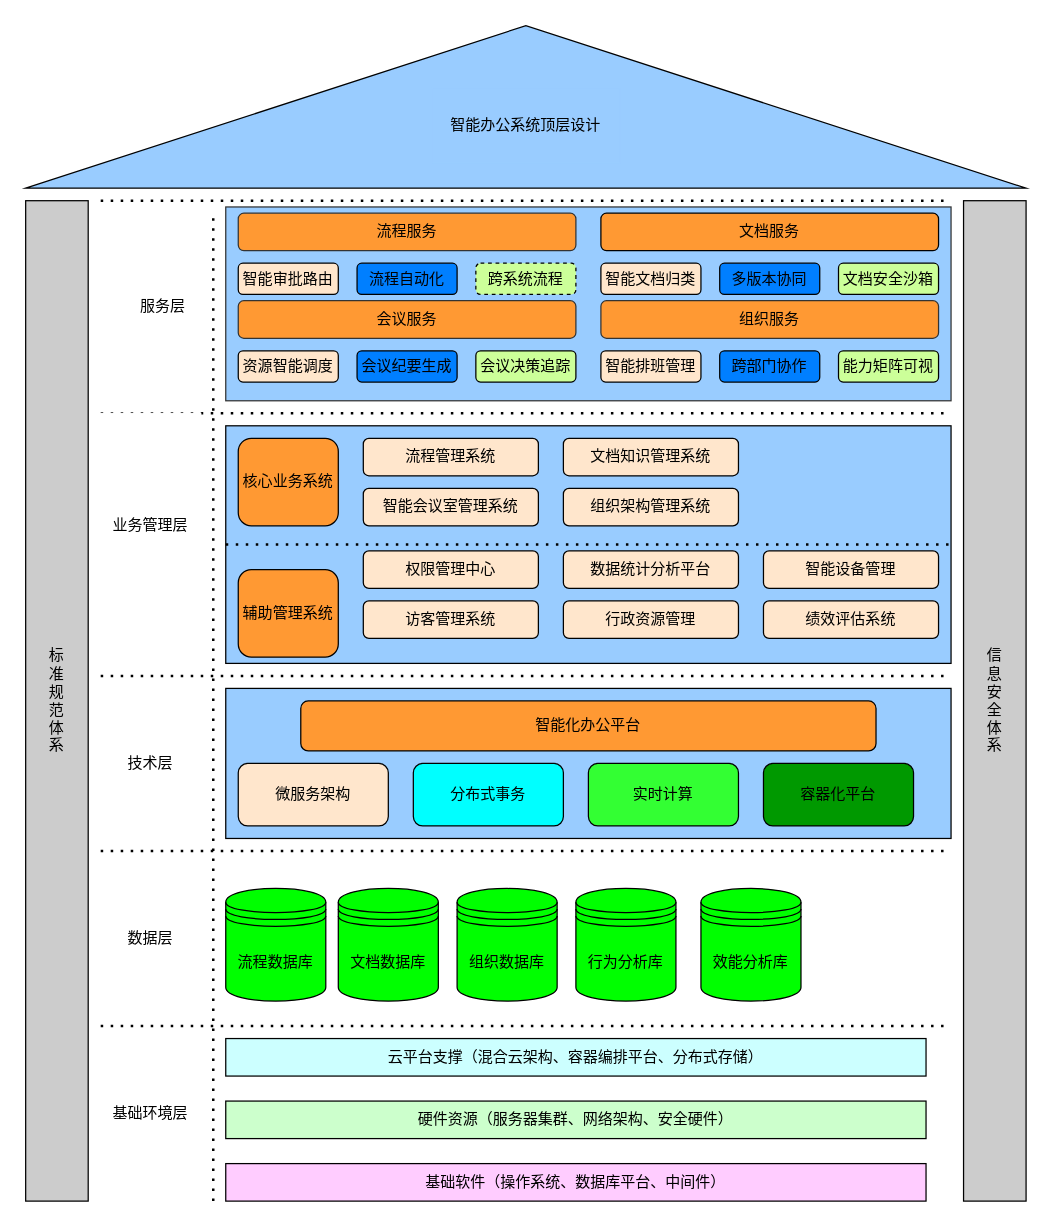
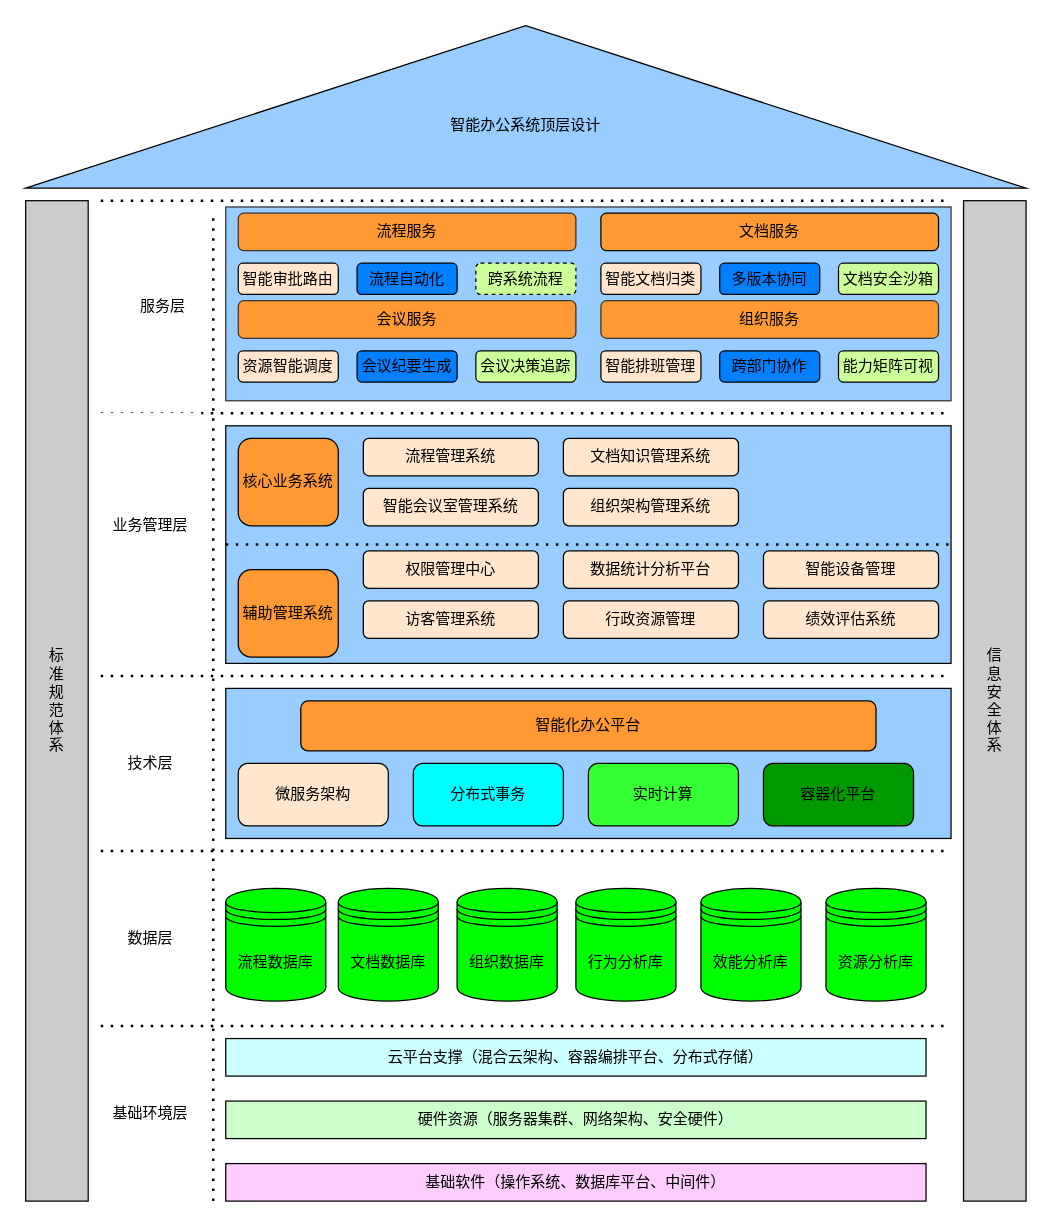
node "资源分析库": added
